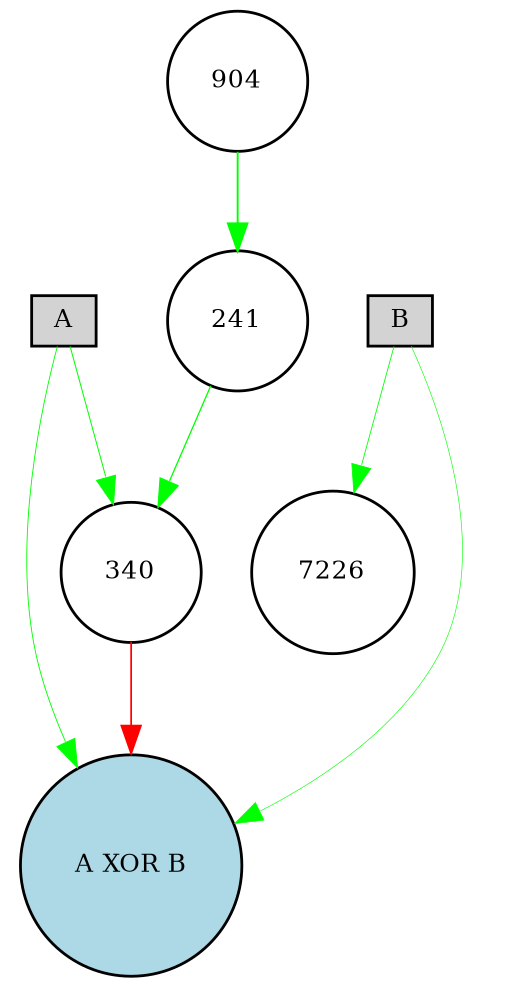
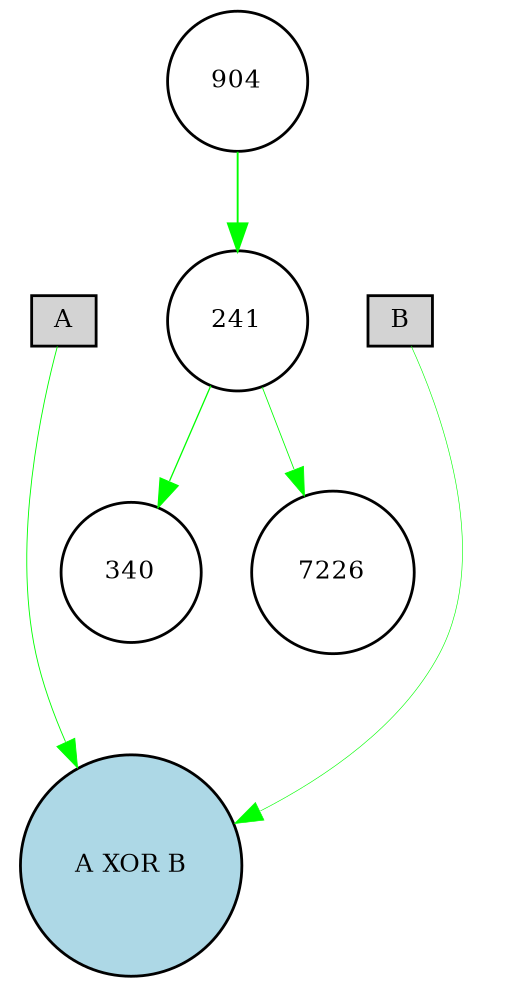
edge "B" -> "7226": now "241" -> "7226"
edge "A" -> "340": removed
edge "340" -> "A XOR B": removed
